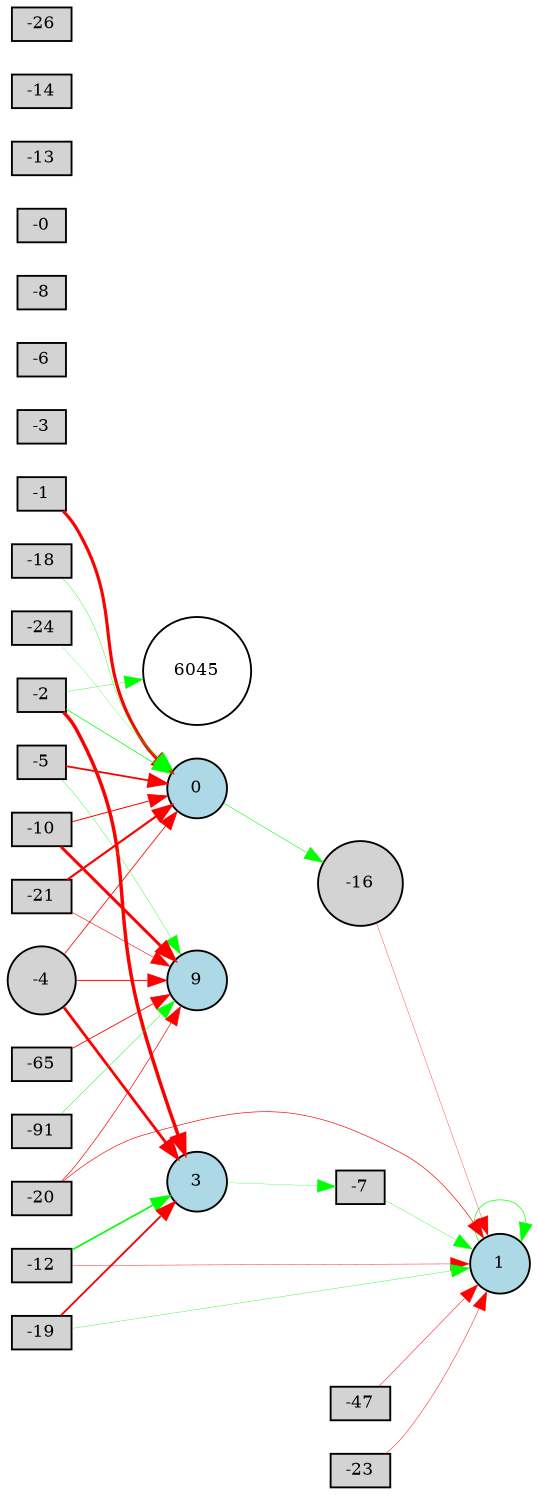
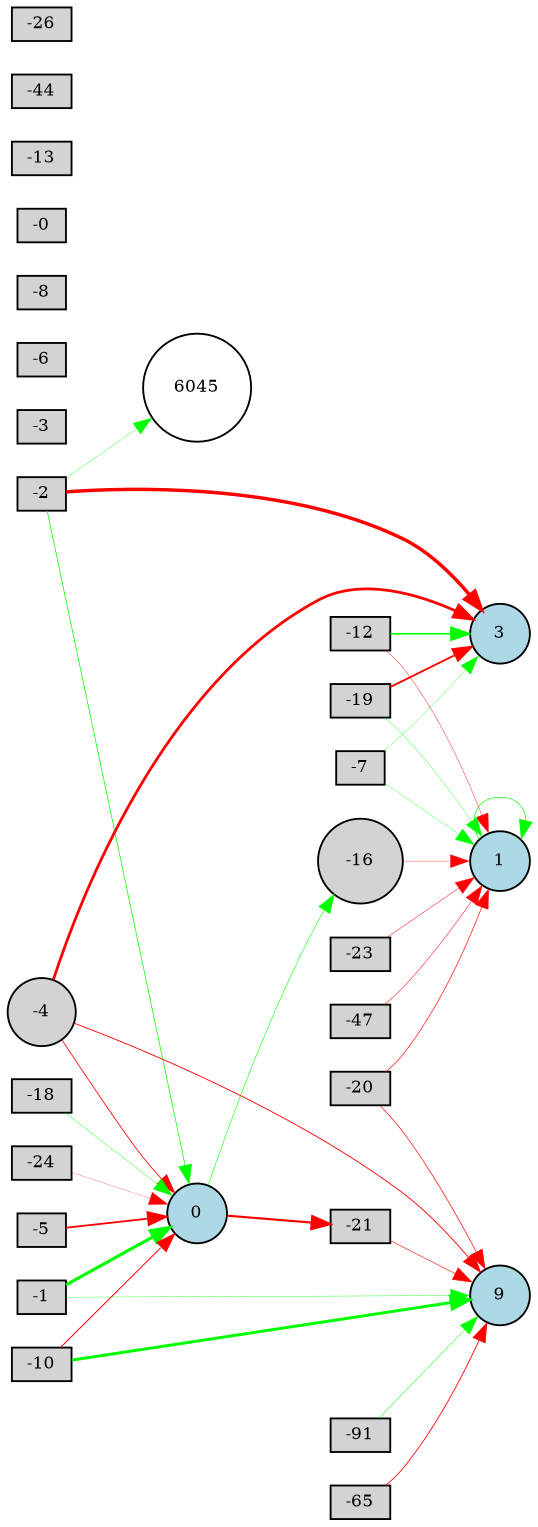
node "-14": label "-14" -> "-44"
edge "-1" -> "0": color red -> green
edge "-24" -> "0": color green -> red
edge "-5" -> "9": now "-1" -> "9"
edge "-21" -> "0": reversed
edge "-10" -> "9": color red -> green
edge "3" -> "-7": reversed
